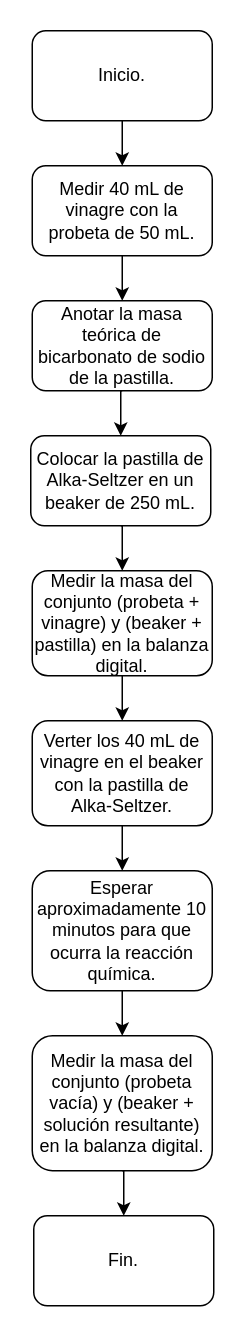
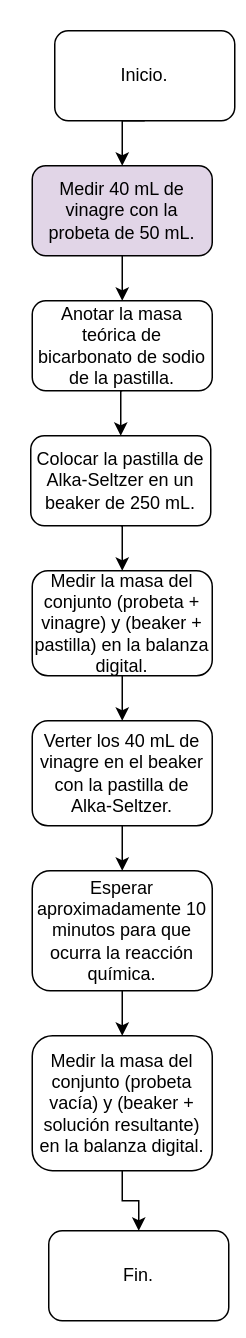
node "Inicio.": moved (122, 76) -> (145, 76)
node "Medir 40 mL de vinagre con la probeta de 50 mL.": fillcolor #ffffff -> #e1d5e7
node "Fin.": moved (124, 1261) -> (139, 1276)
